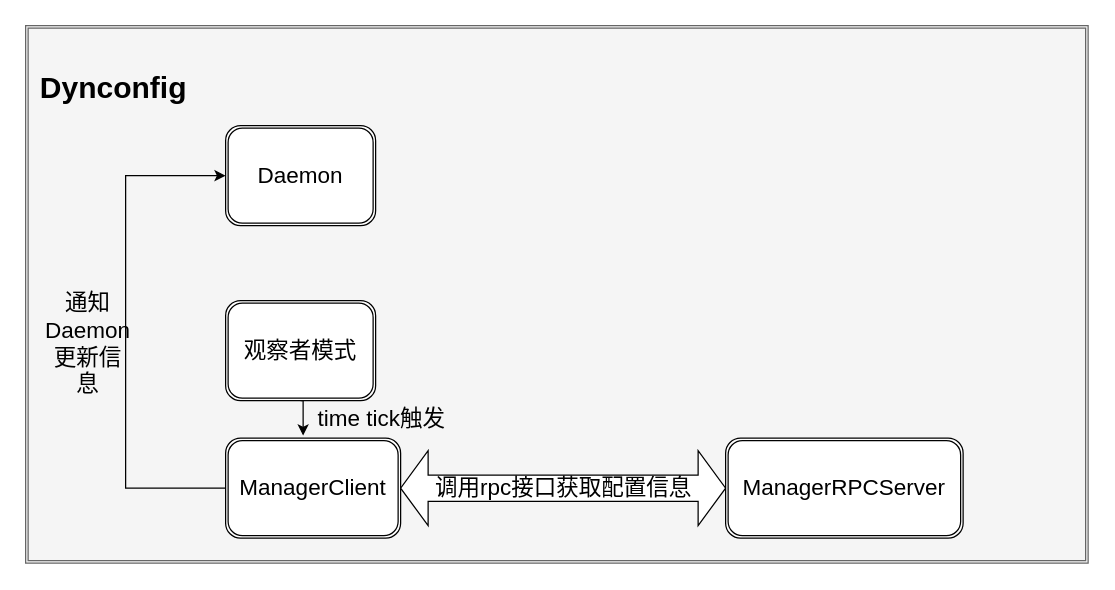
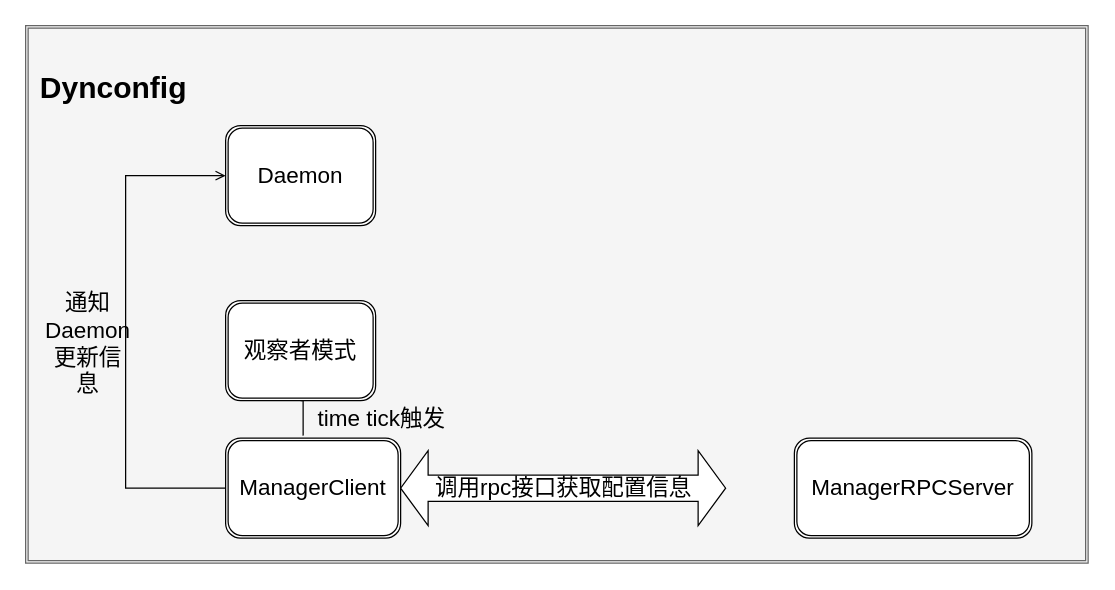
edge "ManagerClient" -> "Daemon": arrowhead classic -> open
edge "观察者模式" -> "ManagerClient": arrowhead classic -> none
node "ManagerRPCServer": moved (844, 488) -> (913, 488)
